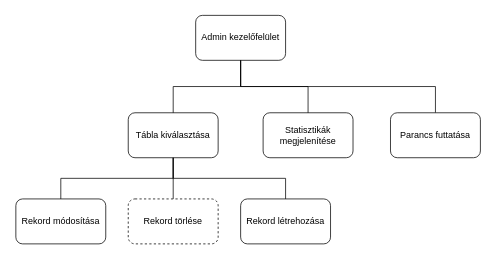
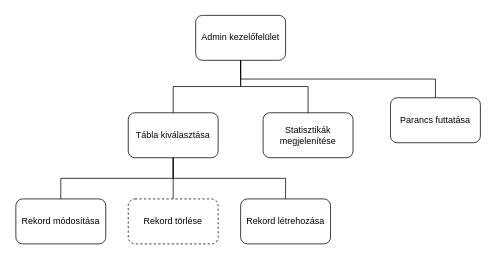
node "Parancs futtatása": moved (435, 135) -> (435, 120)
